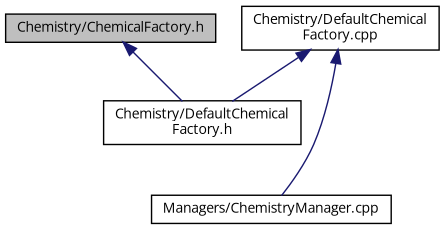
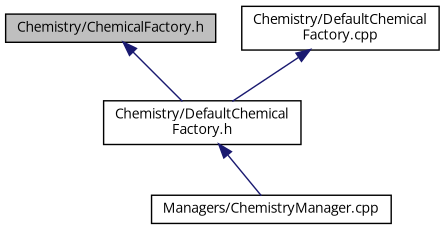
edge "Managers/ChemistryManager.cpp" -> "Chemistry/DefaultChemical Factory.cpp": now "Managers/ChemistryManager.cpp" -> "Chemistry/DefaultChemical Factory.h"
